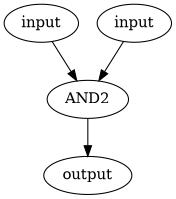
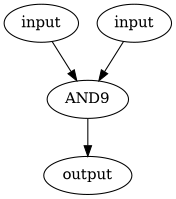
node "AND2": label "AND2" -> "AND9"
